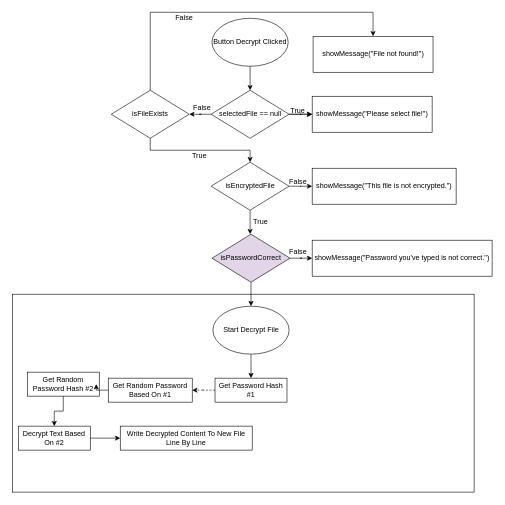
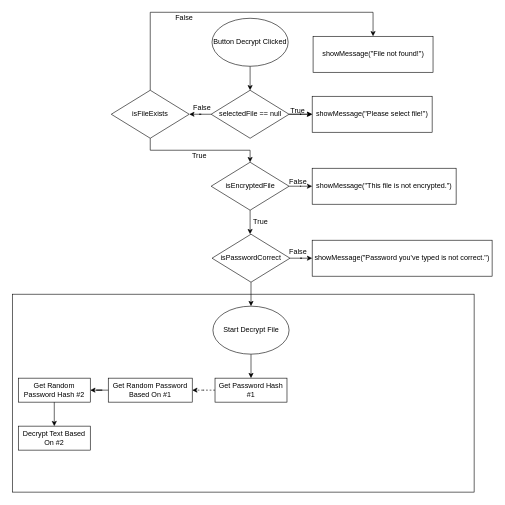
node "isPasswordCorrect": fillcolor #e1d5e7 -> #ffffff
node "Get Random Password Hash #2": moved (63, 384) -> (54, 390)
edge "Decrypt Text Based On #2" -> "Write Decrypted Content To New File Line By Line": removed
node "Write Decrypted Content To New File Line By Line": removed
